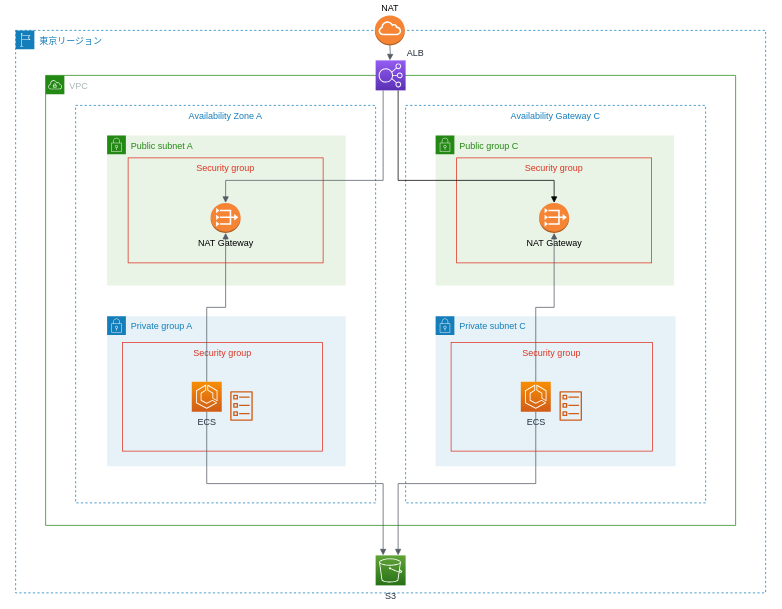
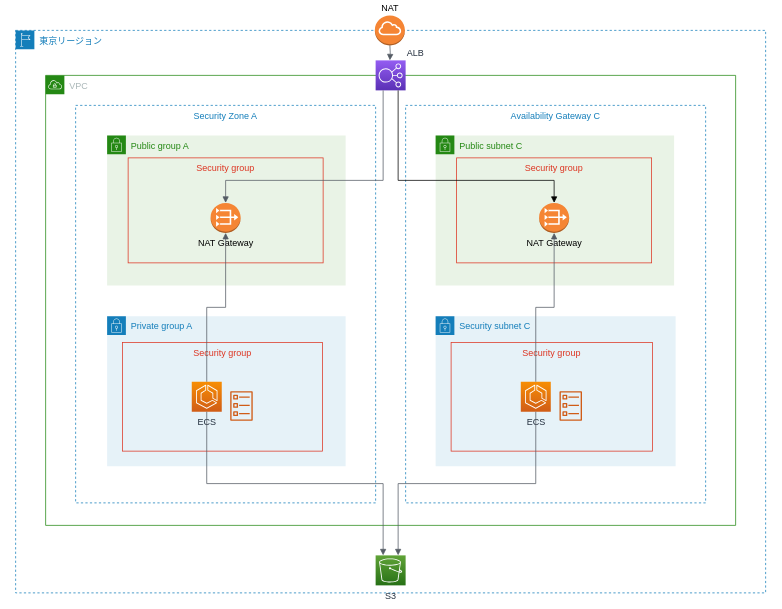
node "Availability Zone A": label "Availability Zone A" -> "Security Zone A"
node "Public subnet A": label "Public subnet A" -> "Public group A"
node "Public group C": label "Public group C" -> "Public subnet C"
node "Private subnet C": label "Private subnet C" -> "Security subnet C"
